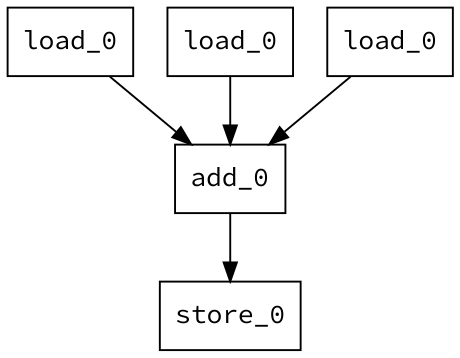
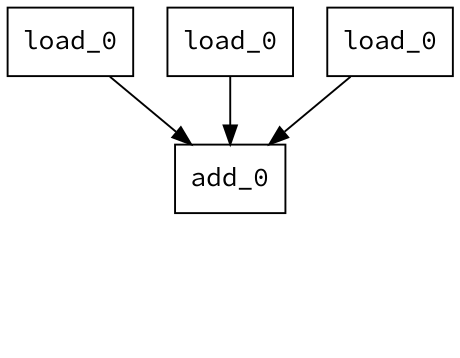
node "store_0": removed
